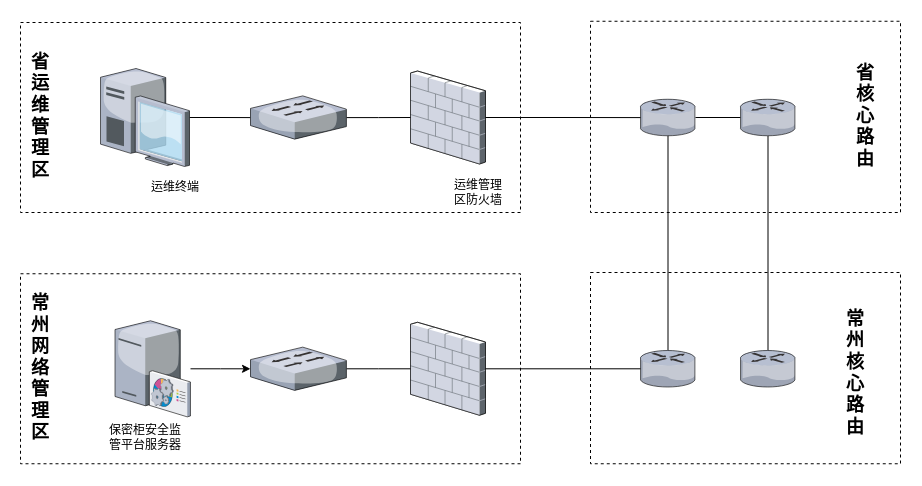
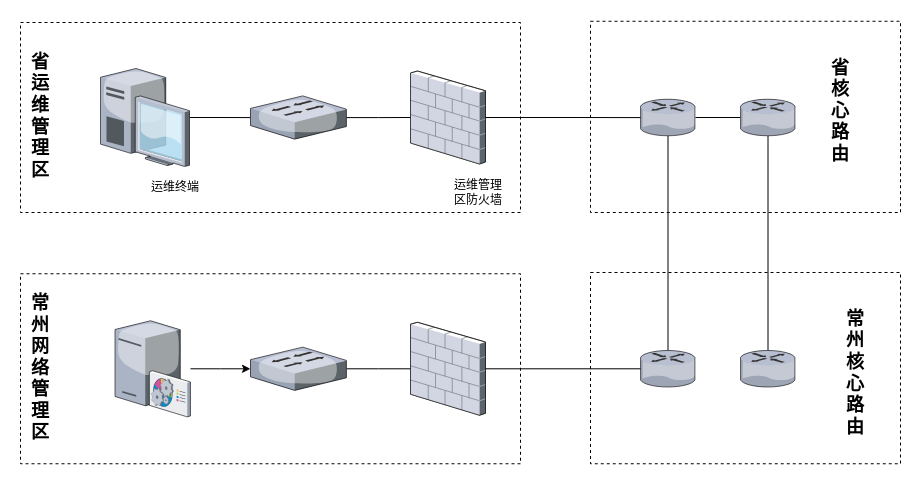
node "省核心路由": moved (866, 117) -> (841, 112)
node "保密柜安全监管平台服务器": removed
